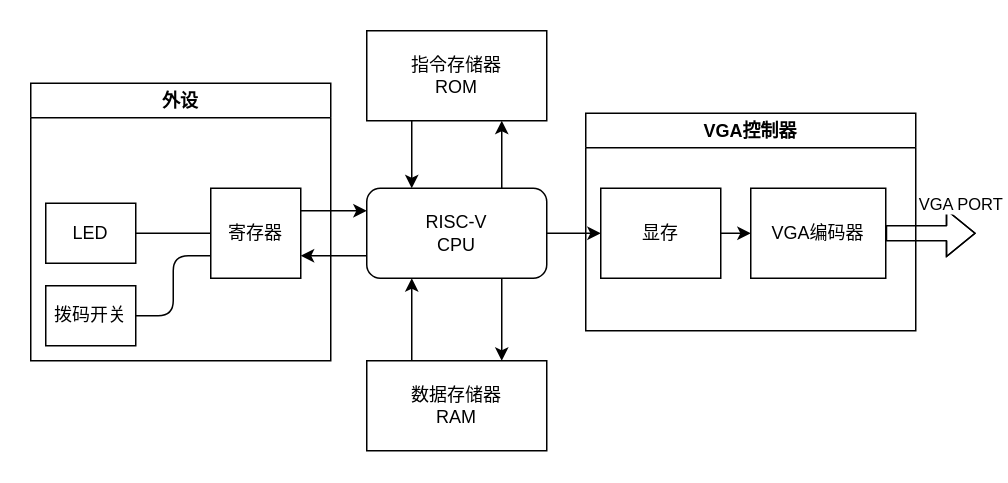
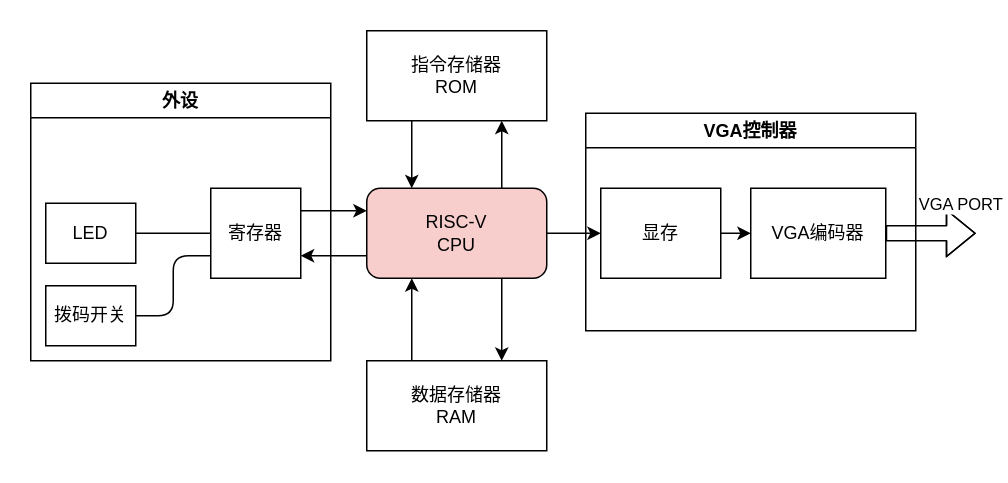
node "RISC-V CPU": fillcolor #ffffff -> #f8cecc
